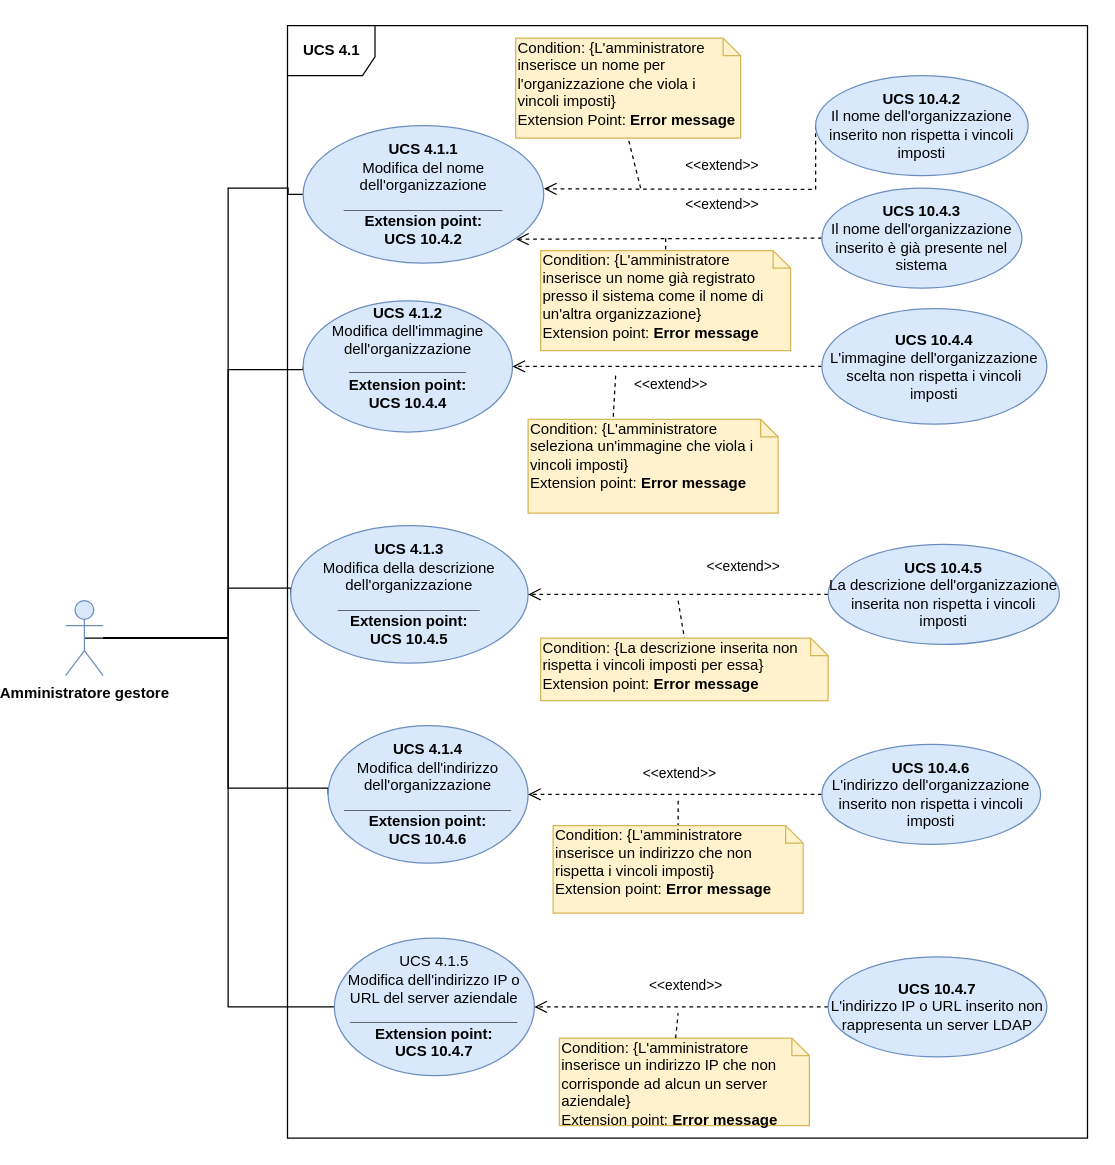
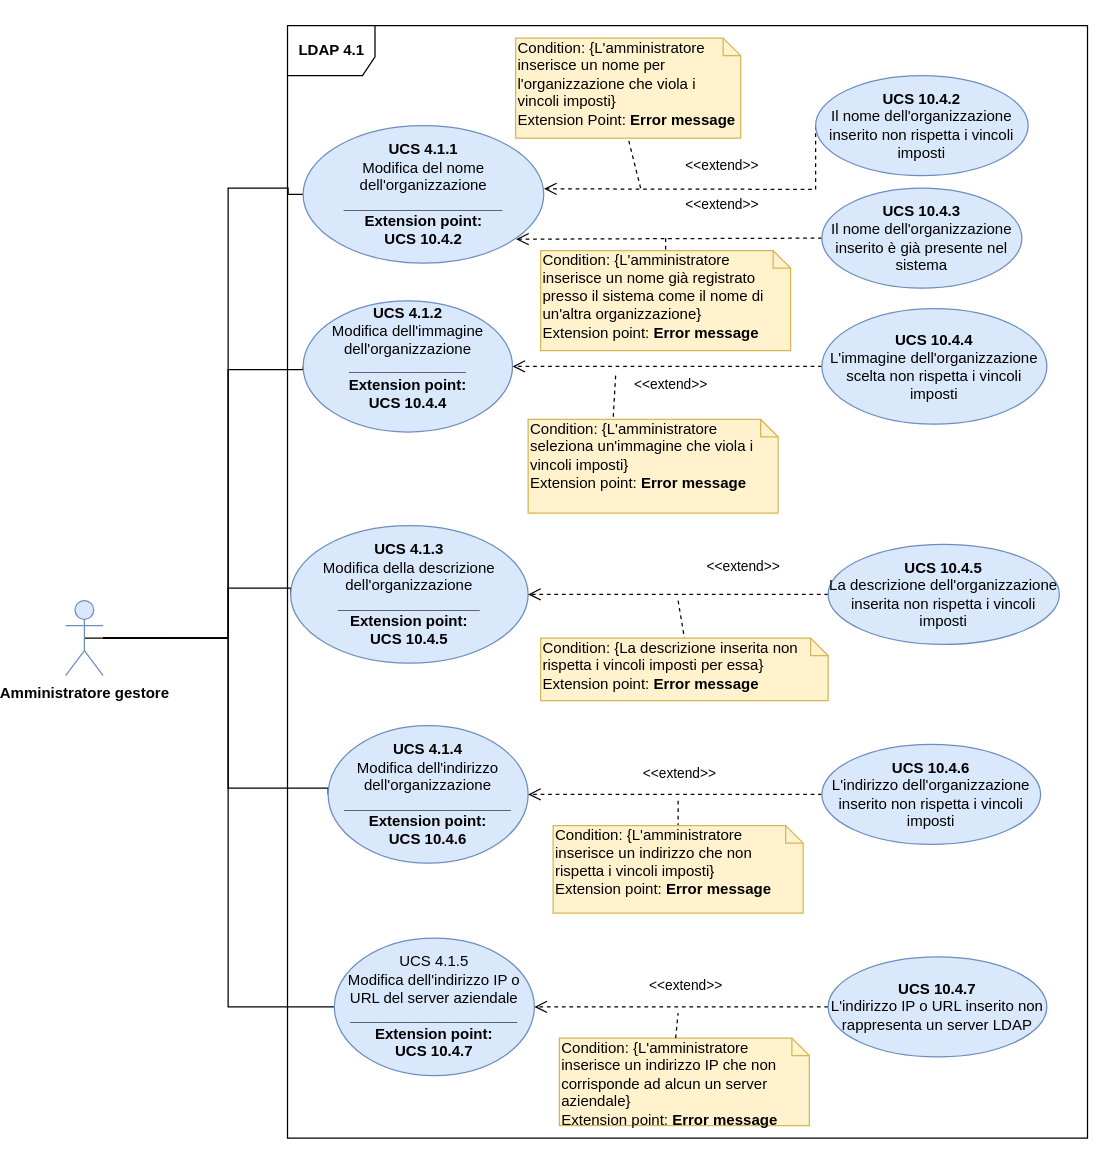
node "UCS 4.1": label "UCS 4.1" -> "LDAP 4.1"
